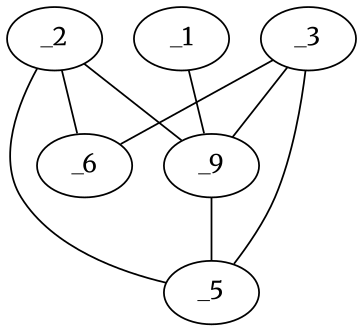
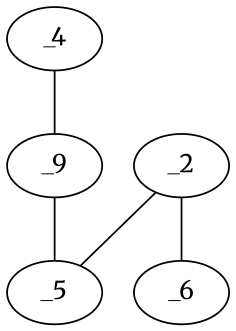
node "_1": label "_1" -> "_4"
node "_3": removed
edge "_2" -- "_9": removed
